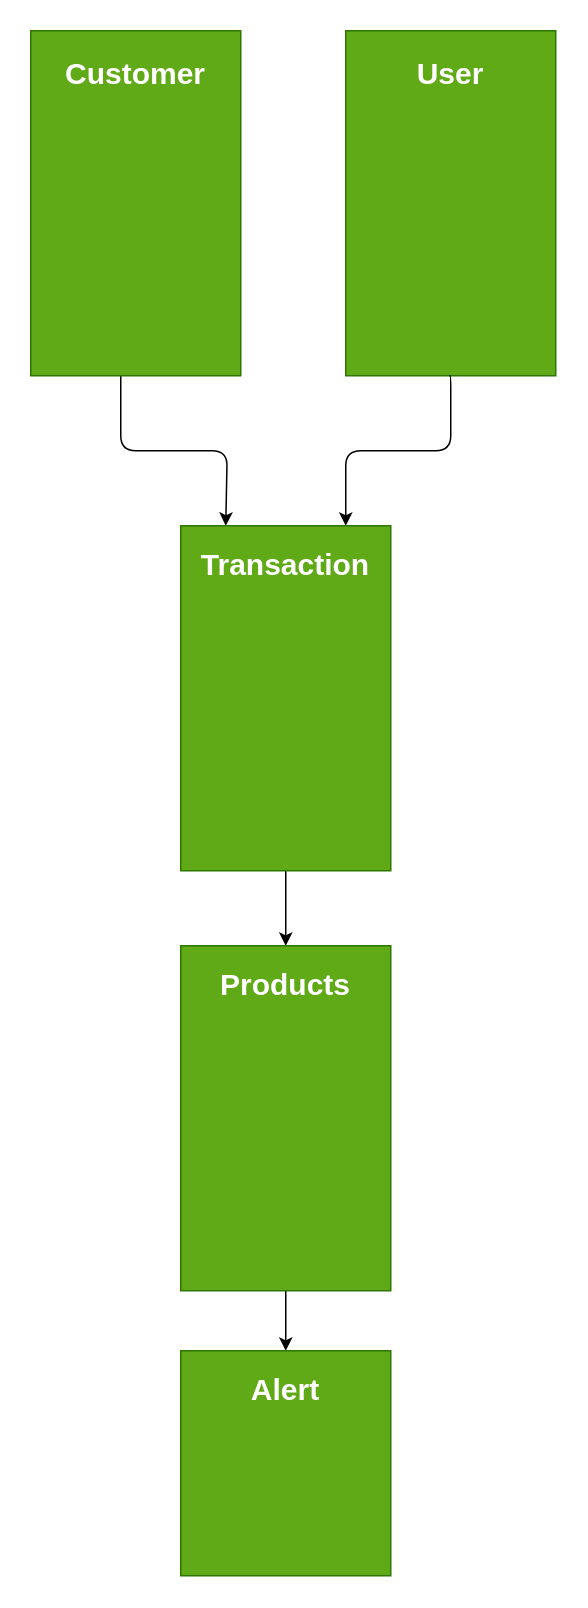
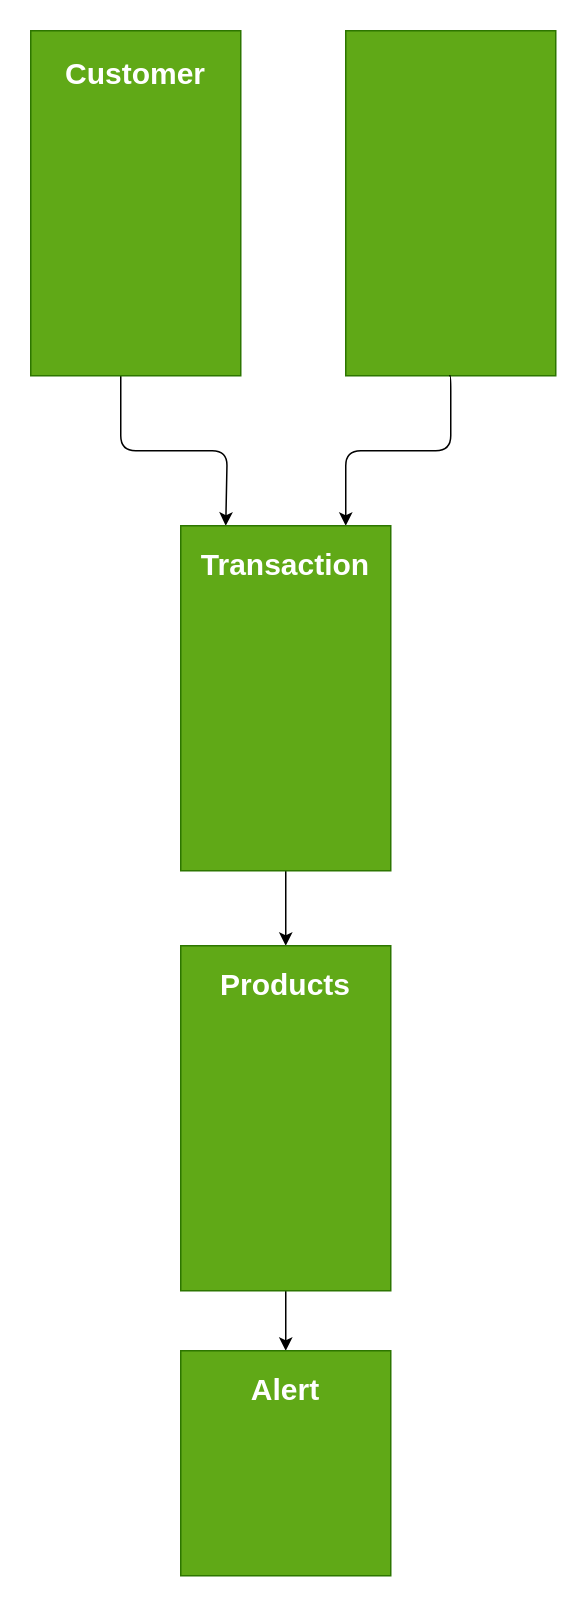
node "User": removed
